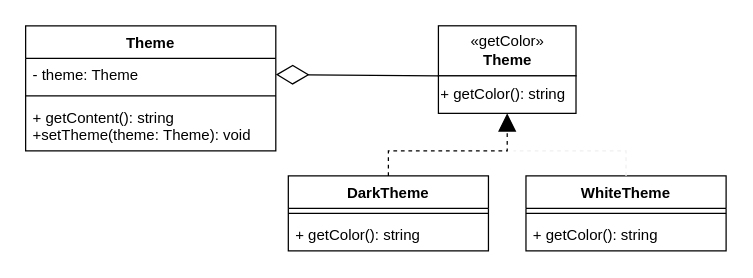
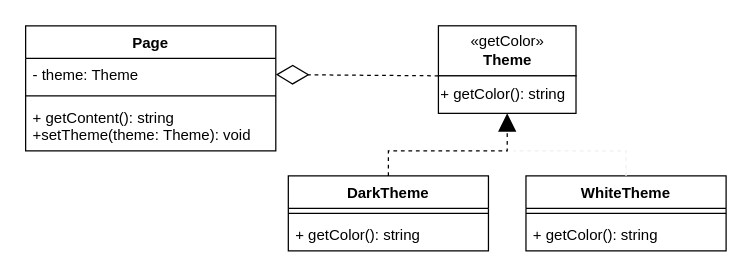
node "Theme": label "Theme" -> "Page"
edge "«getColor» Theme" -> "- theme: Theme": style solid -> dashed
